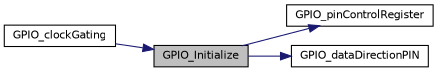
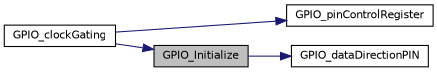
edge "GPIO_Initialize" -> "GPIO_pinControlRegister": now "GPIO_clockGating" -> "GPIO_pinControlRegister"
